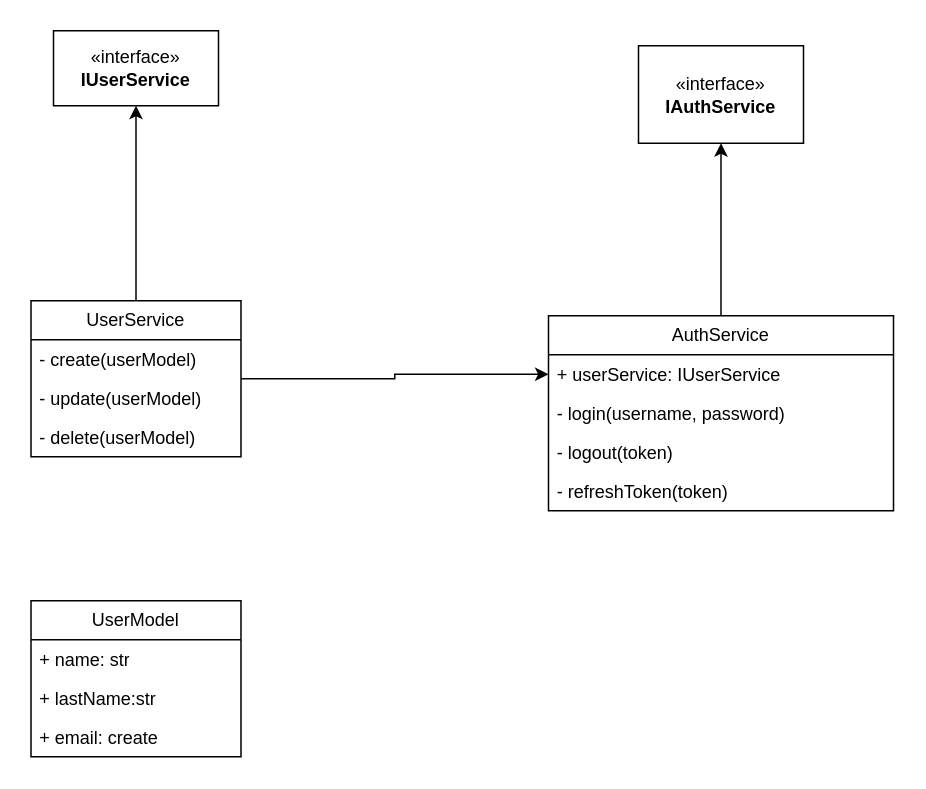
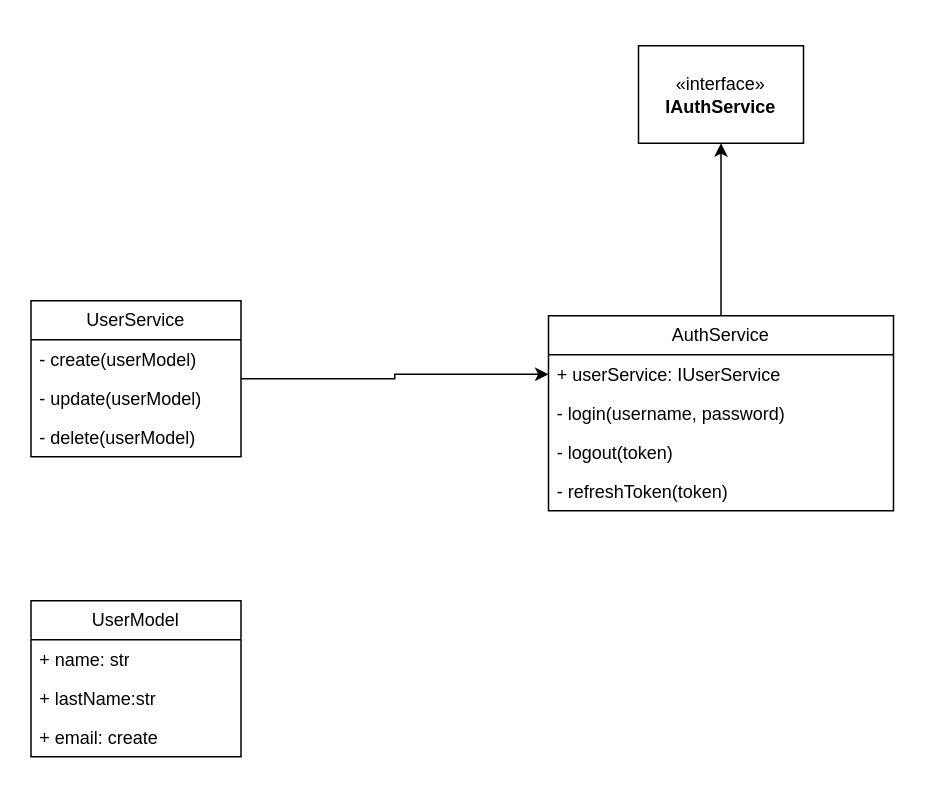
node "«interface» IUserService": removed
edge "UserService" -> "«interface» IUserService": removed
